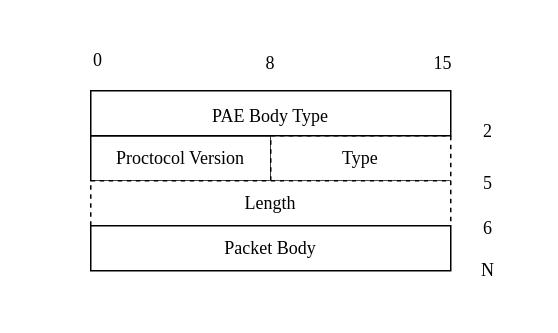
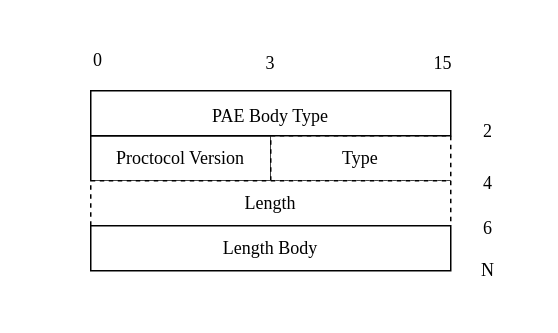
node "8": label "8" -> "3"
node "5": label "5" -> "4"
node "Packet Body": label "Packet Body" -> "Length Body"
